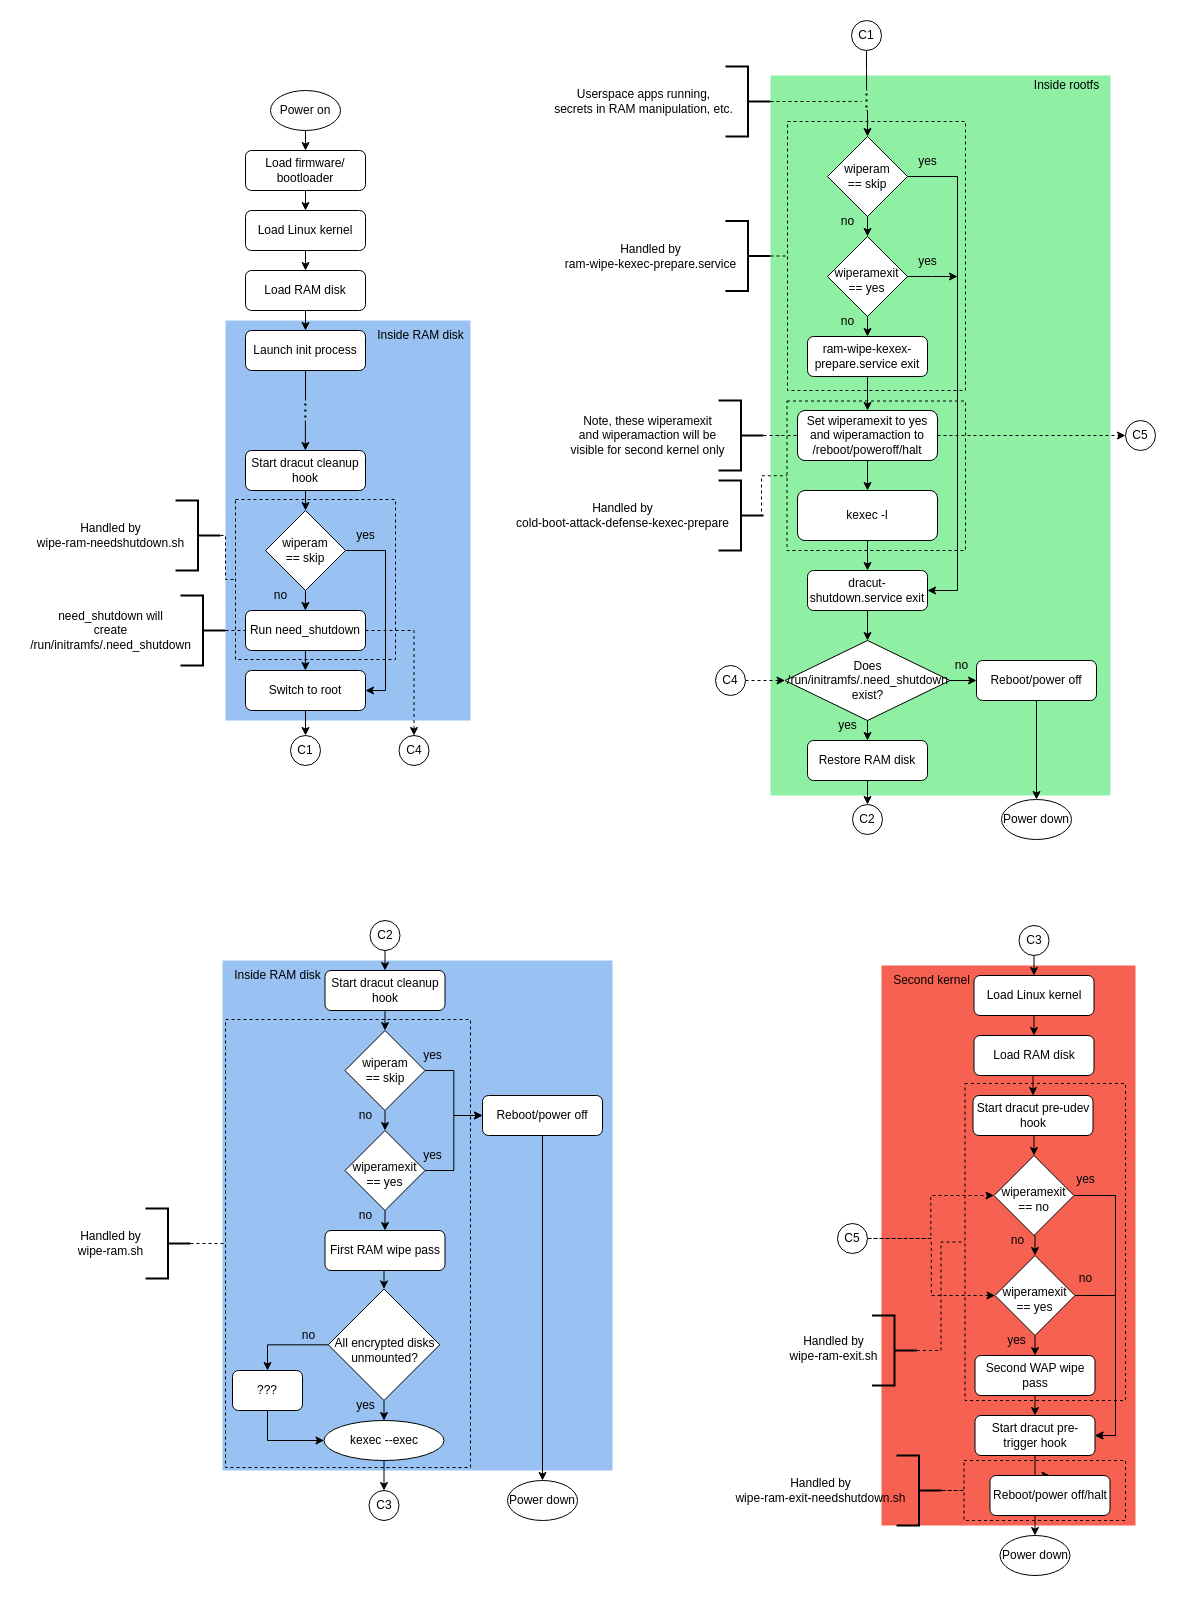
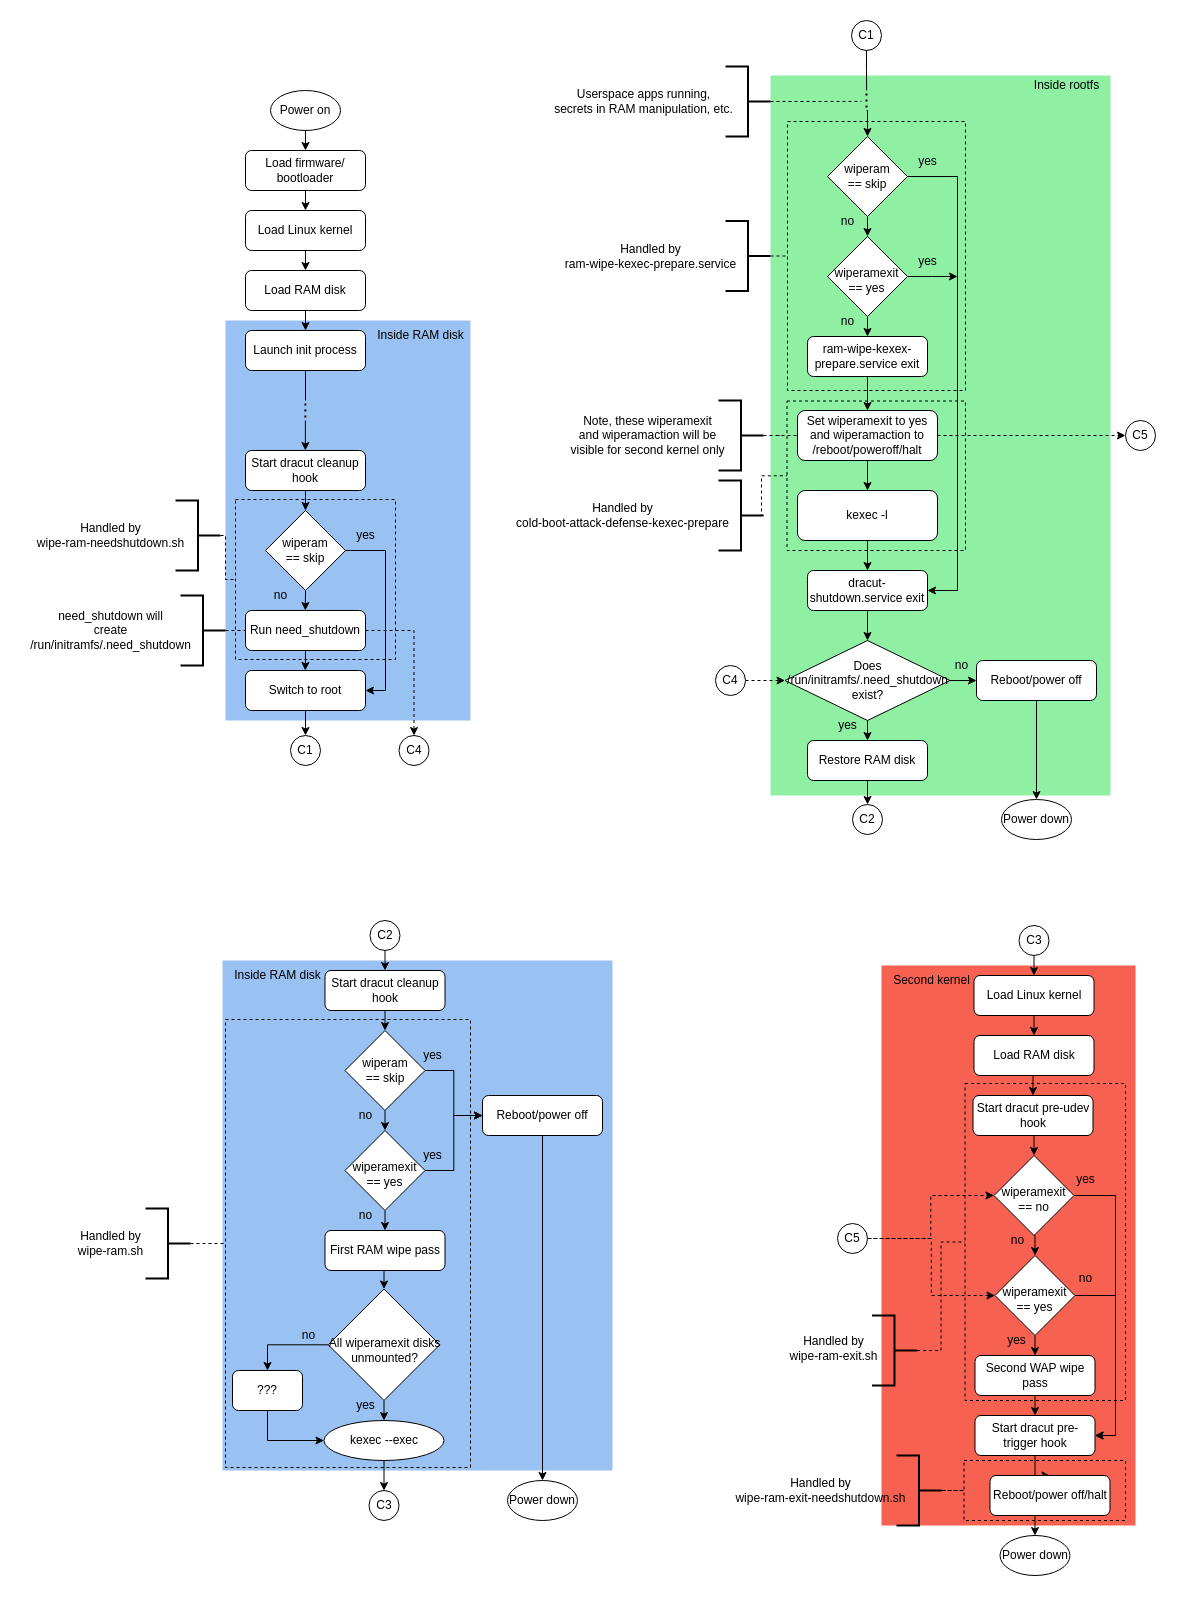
node "All encrypted disks unmounted?": label "All encrypted disks unmounted?" -> "All wiperamexit disks unmounted?"
